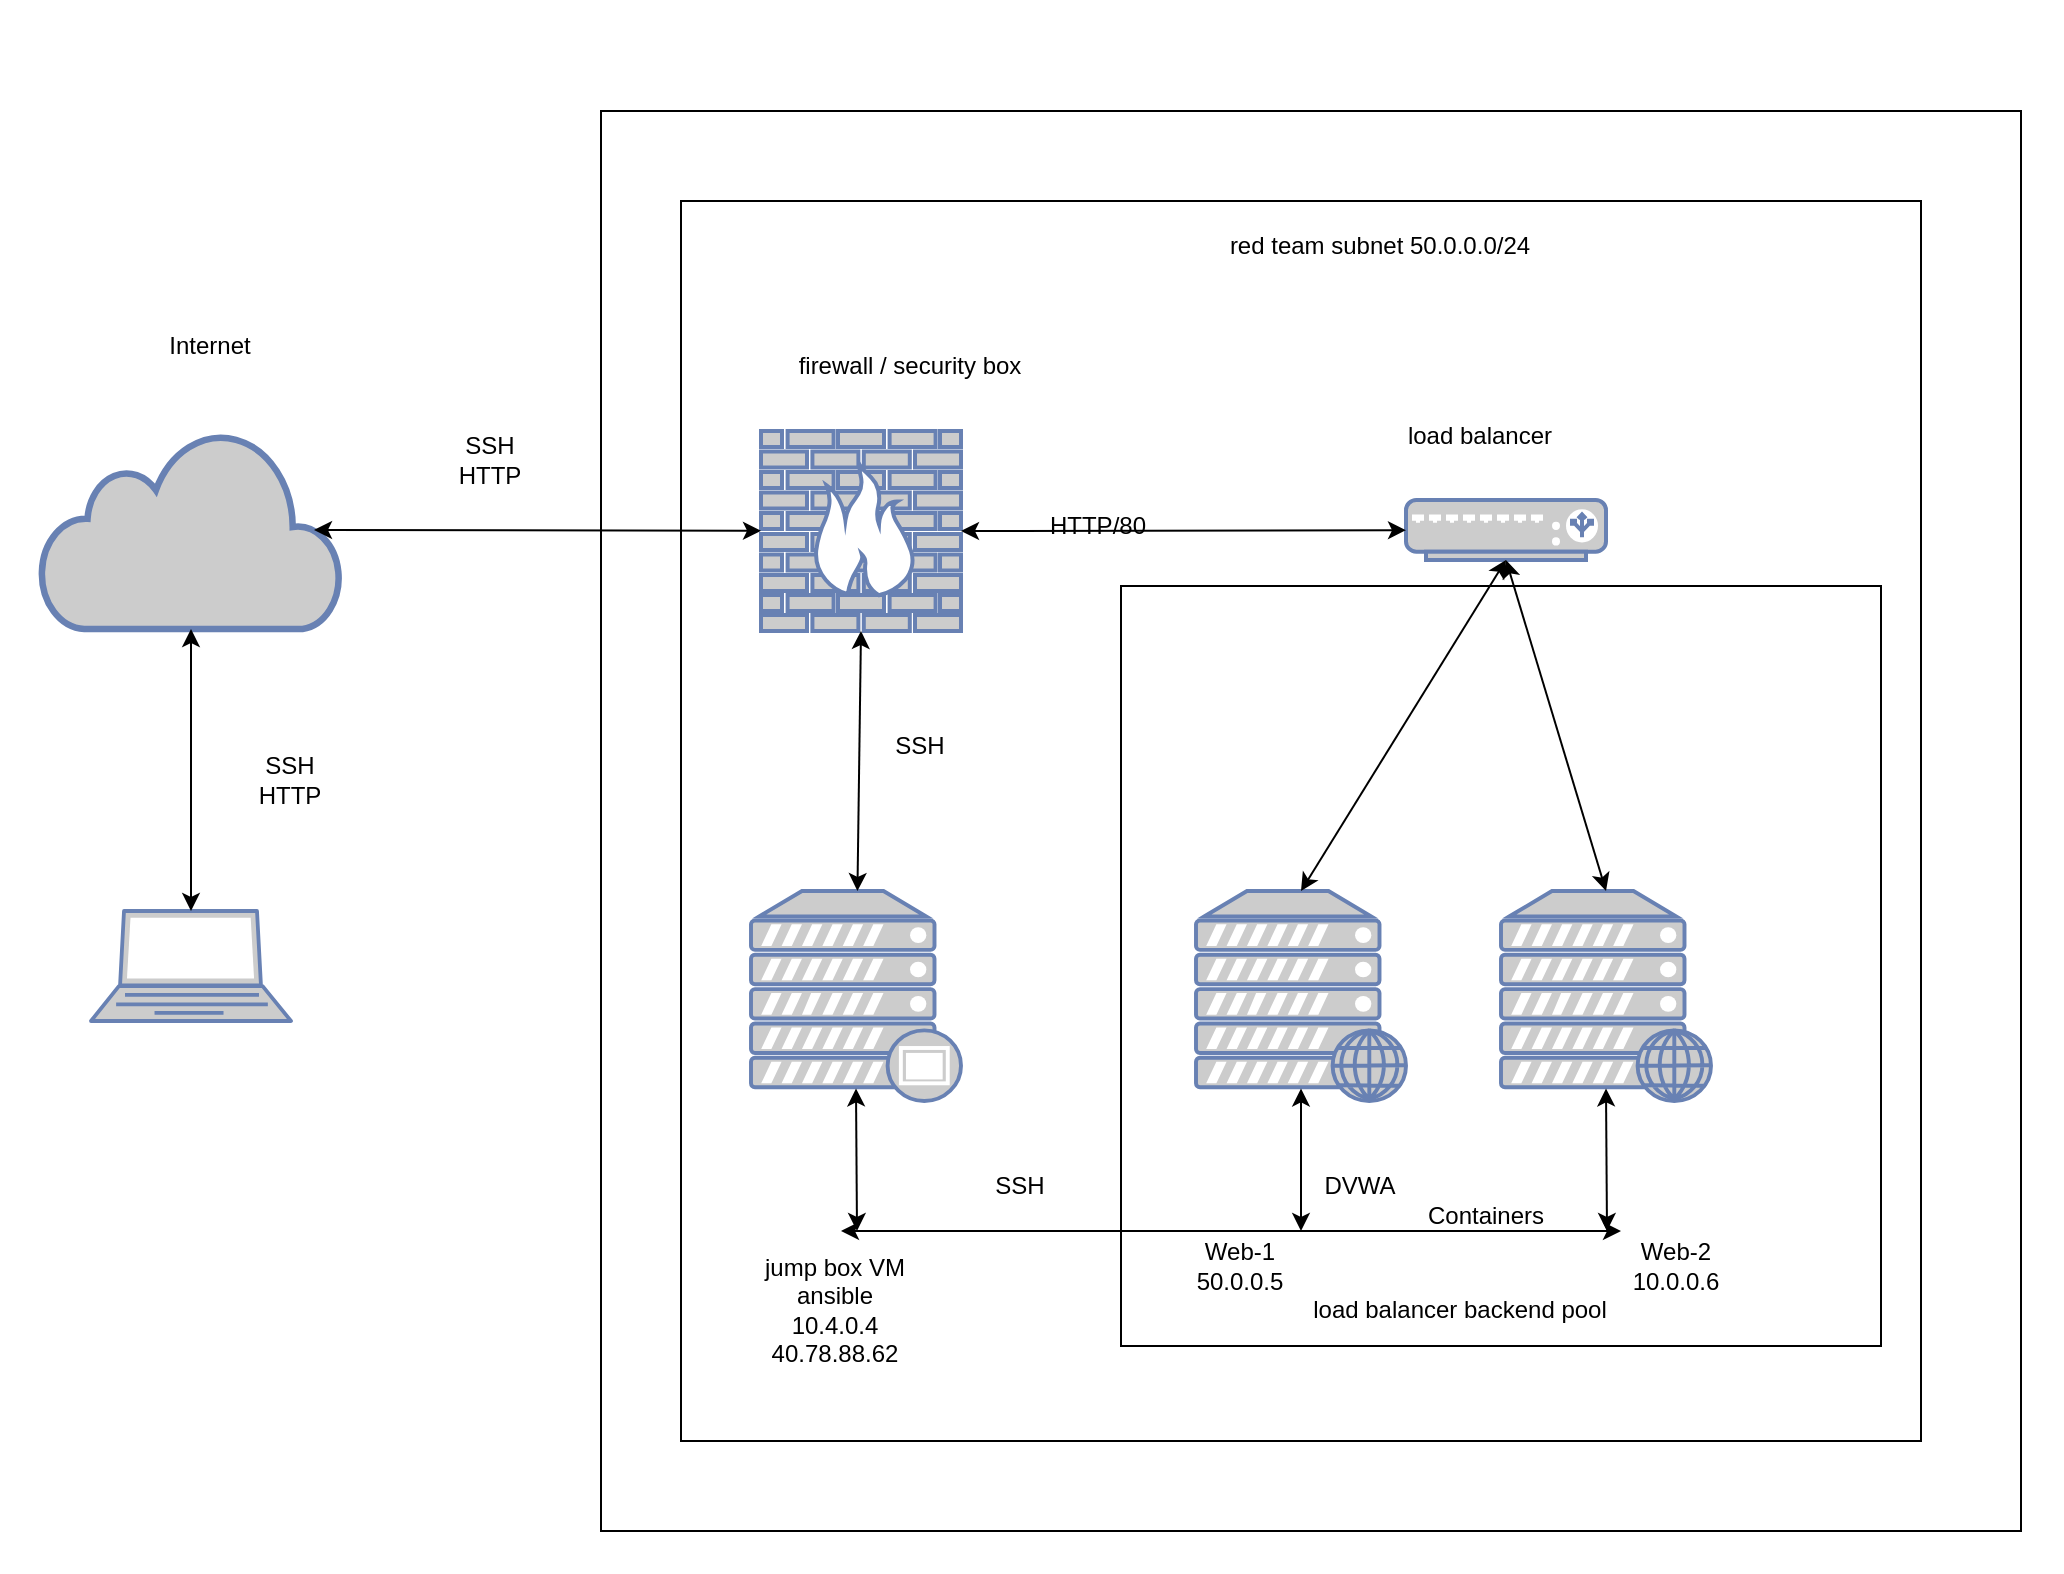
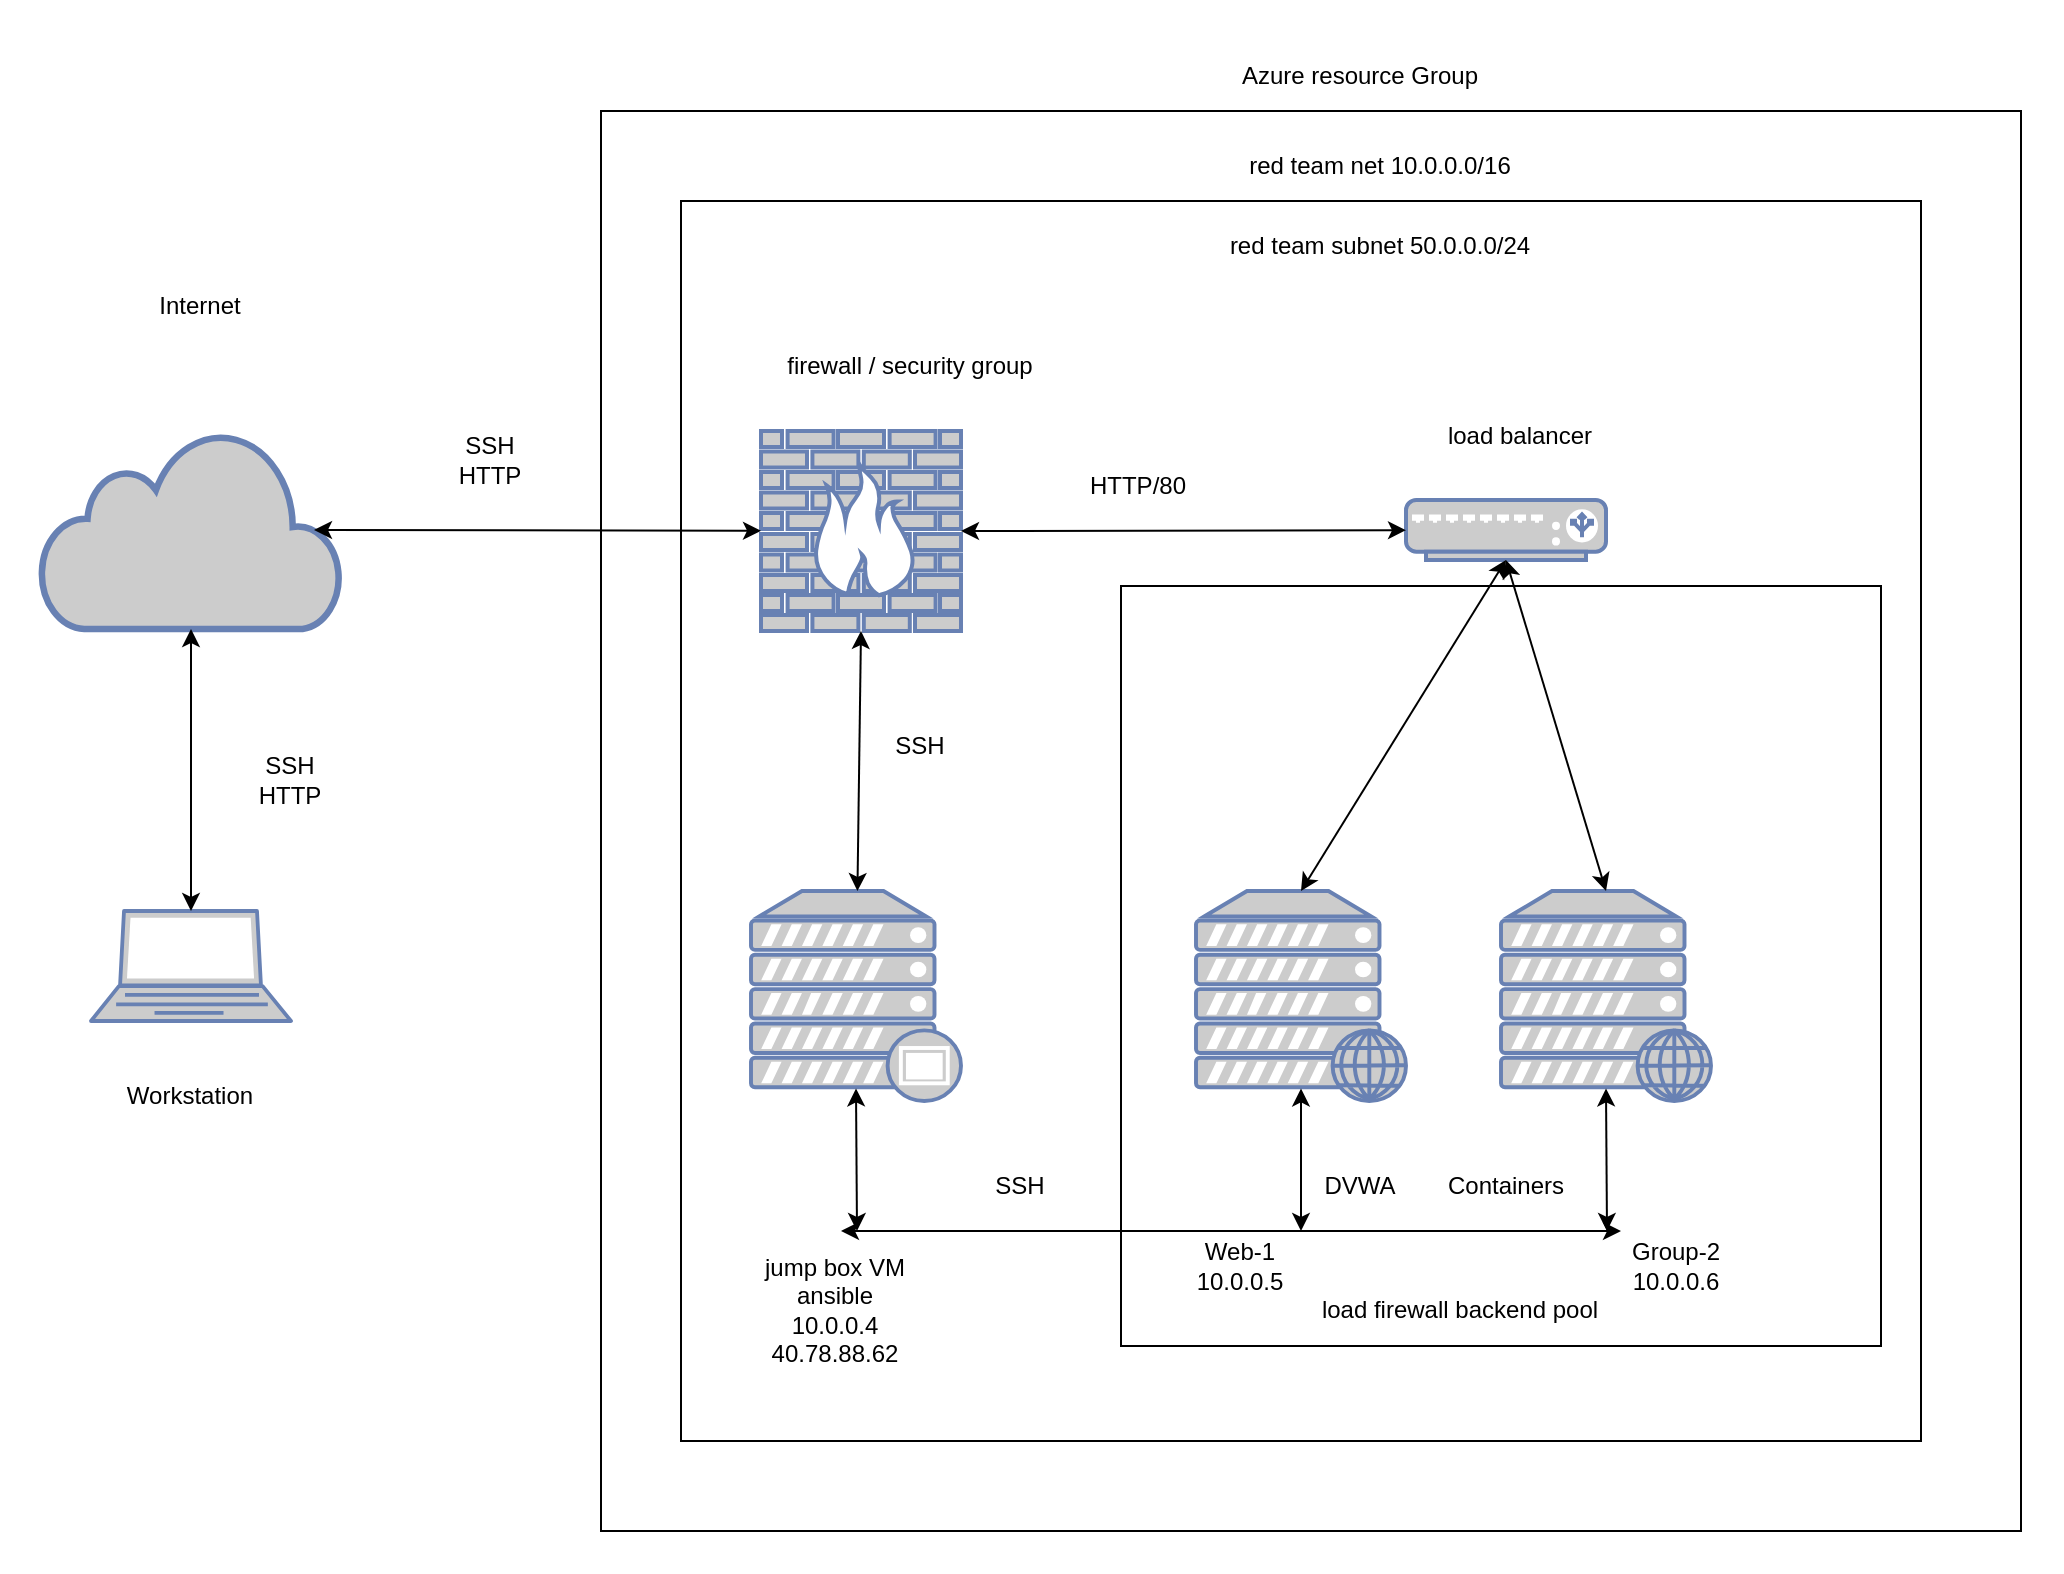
node "Azure resource Group": added
node "red team net 10.0.0.0/16": added
node "Internet": moved (211, 346) -> (201, 306)
node "firewall / security box": label "firewall / security box" -> "firewall / security group"
node "load balancer": moved (1481, 436) -> (1521, 436)
node "HTTP/80": moved (1099, 526) -> (1139, 486)
node "Workstation": added
node "Containers": moved (1486, 1216) -> (1506, 1186)
node "Web-1 50.0.0.5": label "Web-1 50.0.0.5" -> "Web-1 10.0.0.5"
node "Web-2 10.0.0.6": label "Web-2 10.0.0.6" -> "Group-2 10.0.0.6"
node "jump box VM ansible 10.4.0.4 40.78.88.62": label "jump box VM ansible 10.4.0.4 40.78.88.62" -> "jump box VM ansible 10.0.0.4 40.78.88.62"
node "load balancer backend pool": label "load balancer backend pool" -> "load firewall backend pool"
